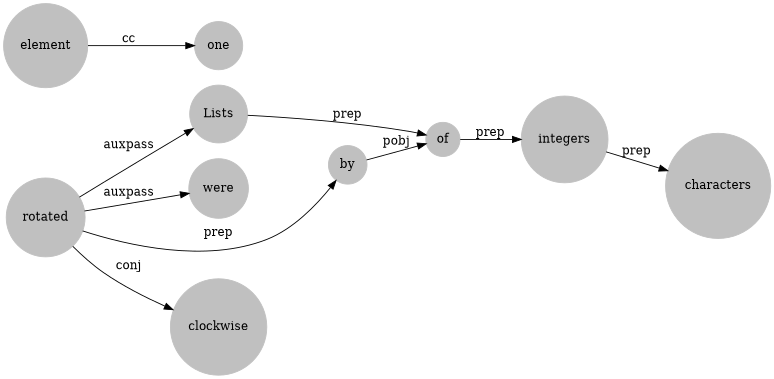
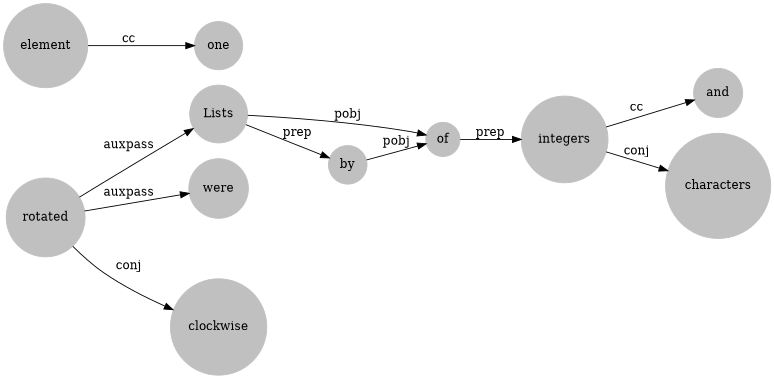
node "and": added
edge "Lists" -> "of": label "prep" -> "pobj"
edge "integers" -> "characters": label "prep" -> "conj"
edge "rotated" -> "by": now "Lists" -> "by"
